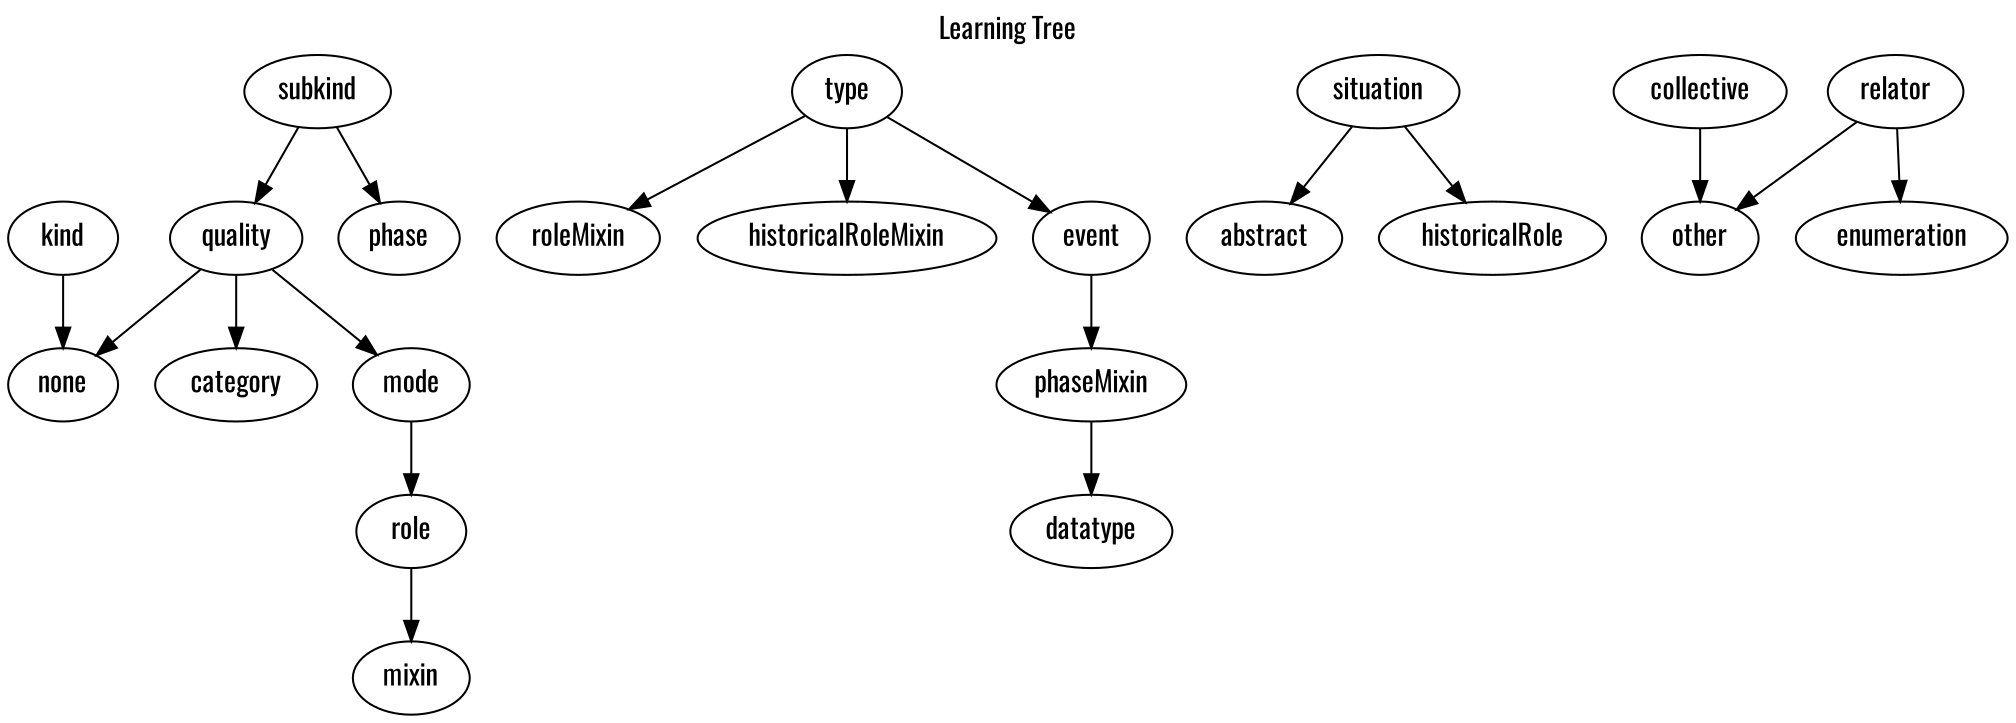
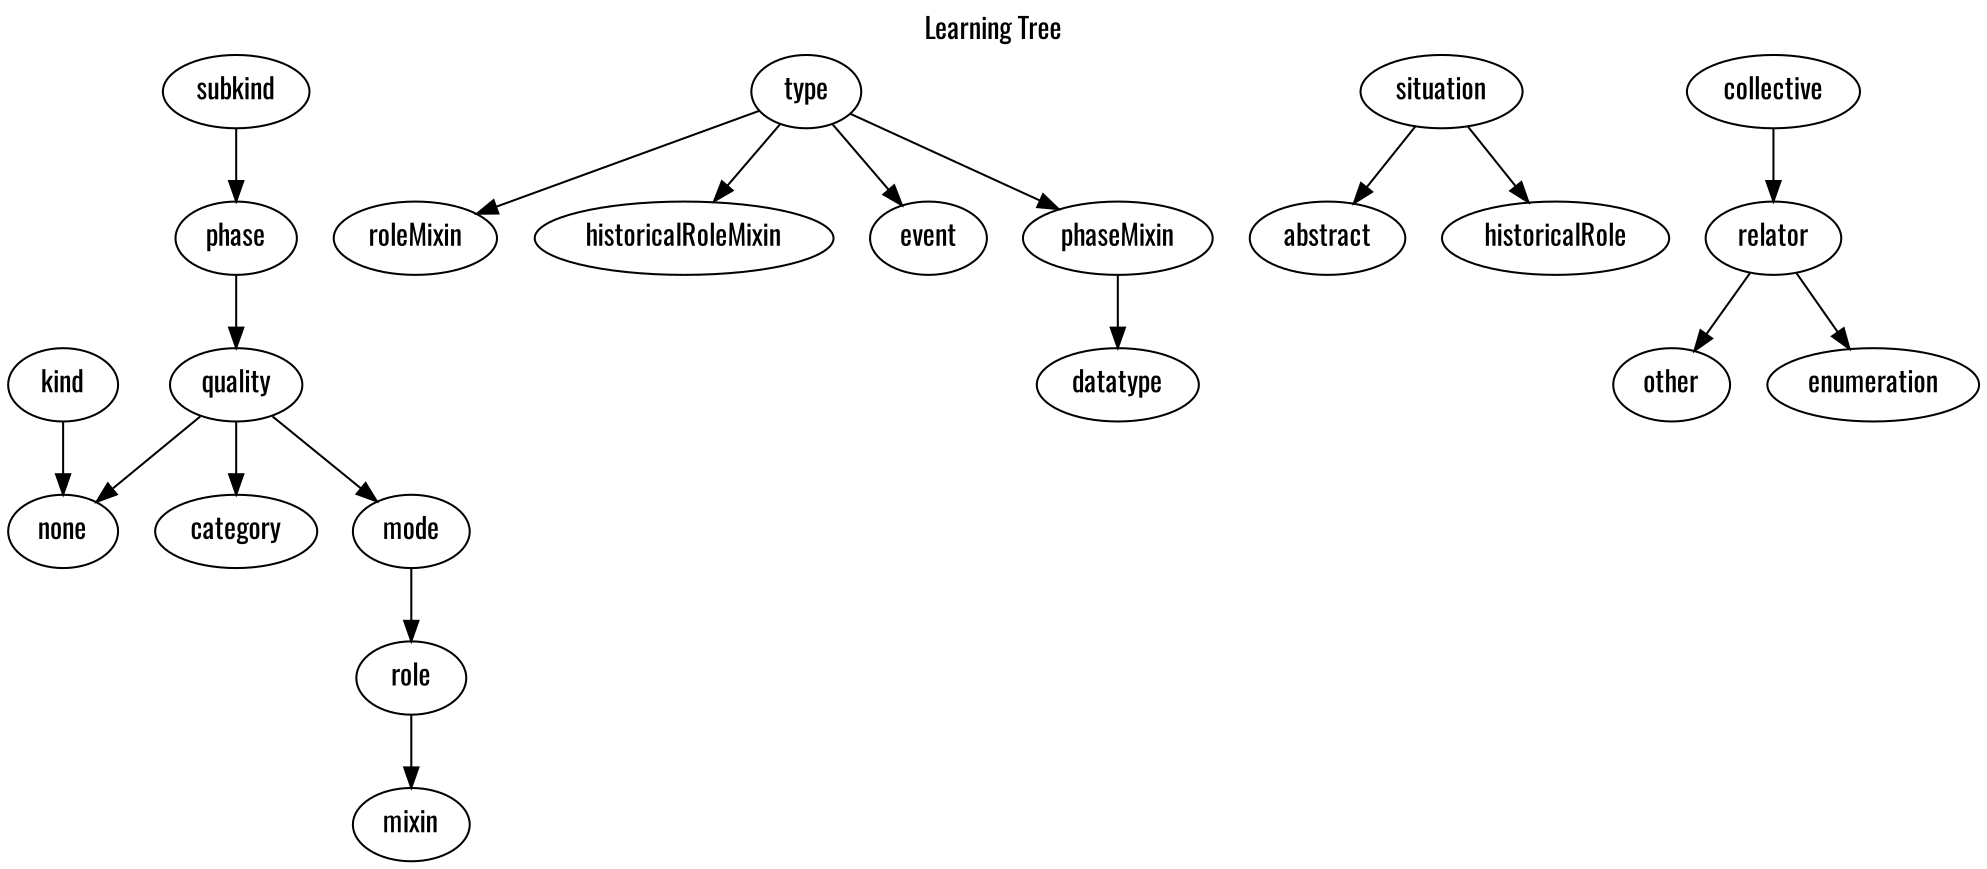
edge "collective" -> "other": now "collective" -> "relator"
edge "subkind" -> "quality": now "phase" -> "quality"
edge "event" -> "phaseMixin": now "type" -> "phaseMixin"
